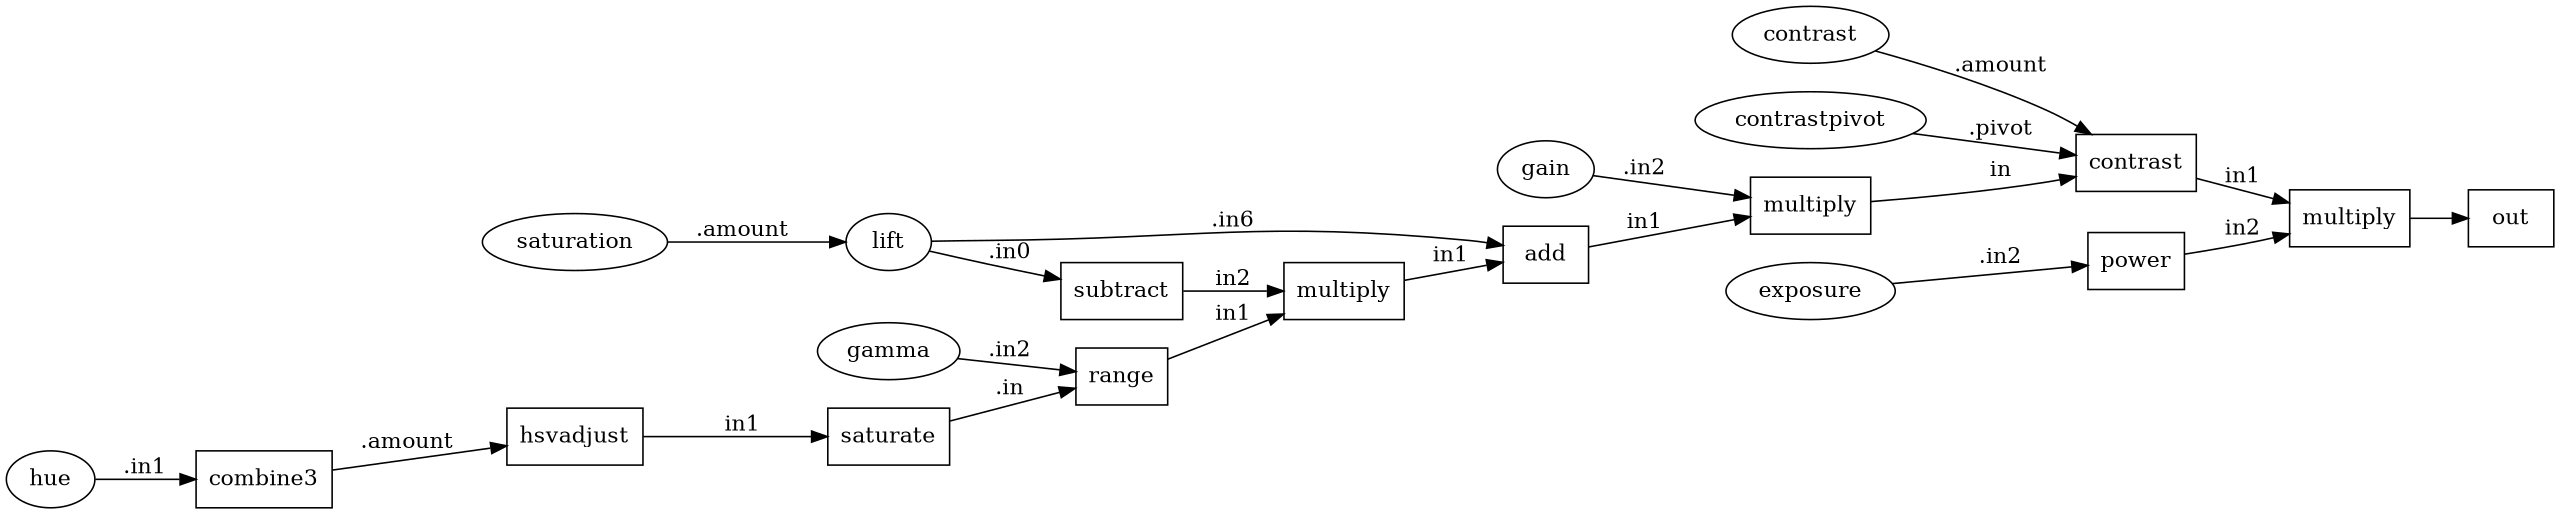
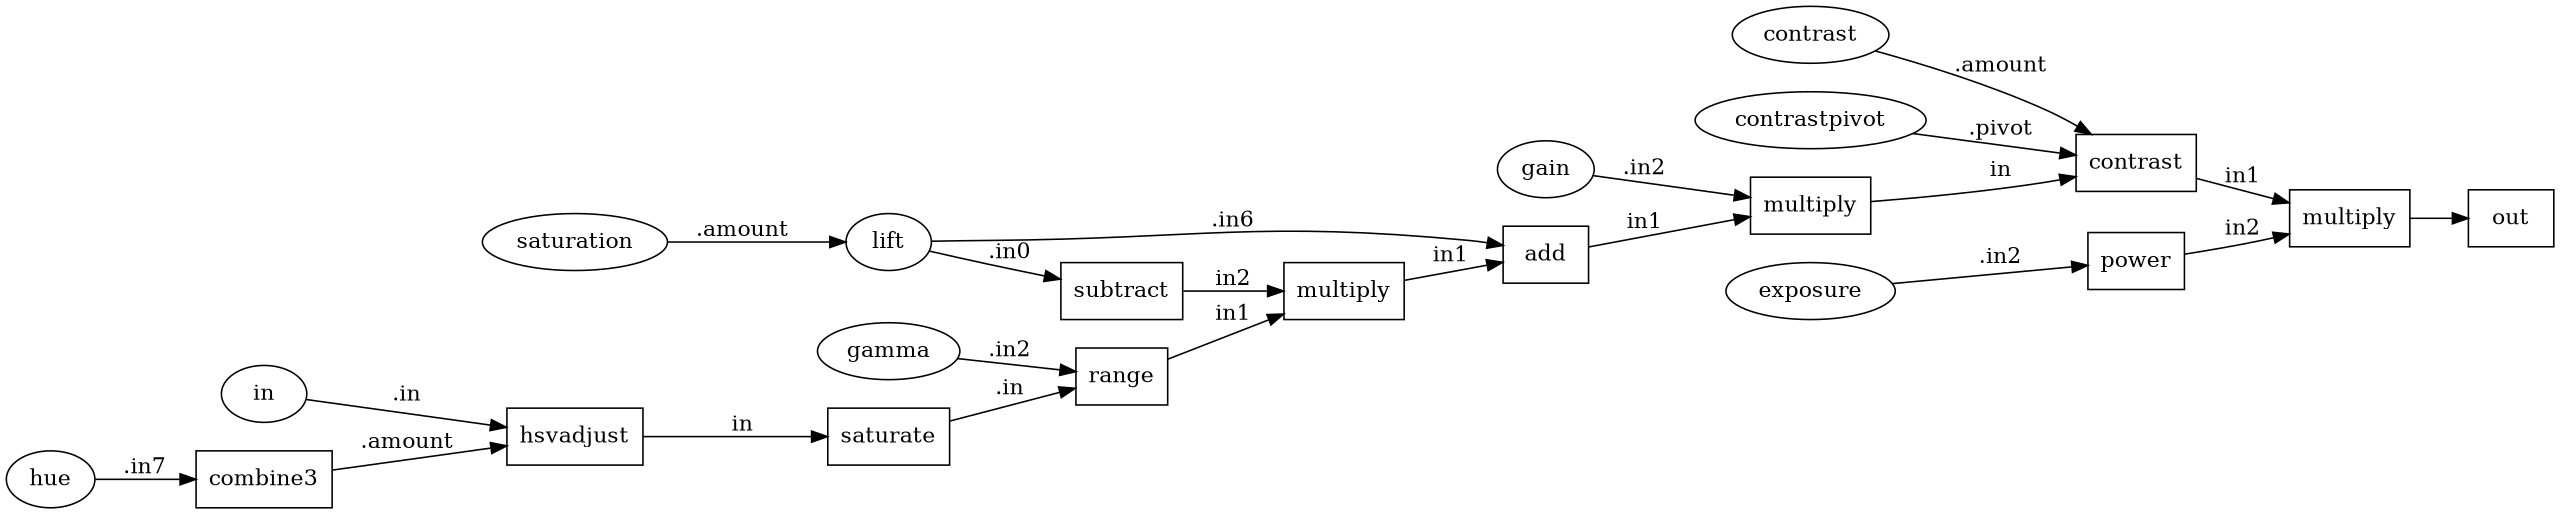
node "in": added
edge "hsvadjust" -> "saturate": label "in1" -> "in"
edge "hue" -> "combine3": label ".in1" -> ".in7"
